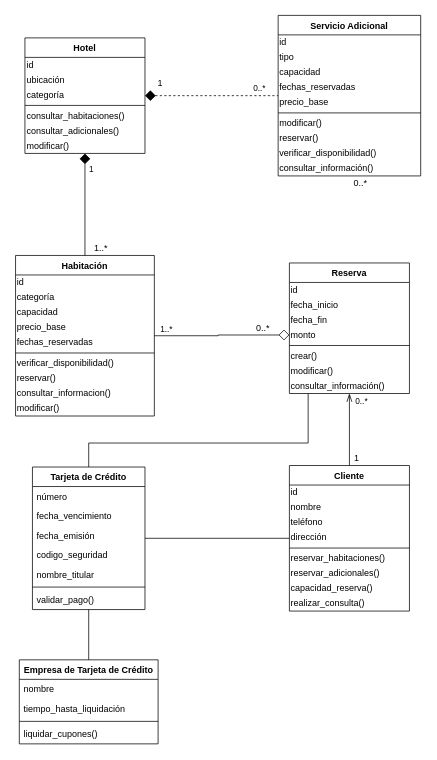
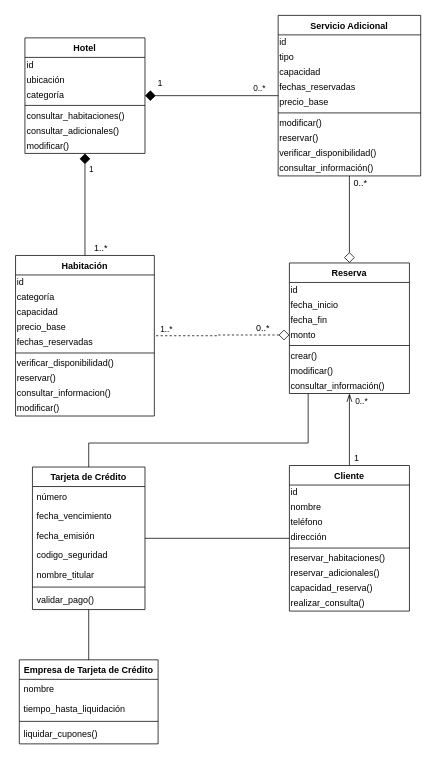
edge "Servicio Adicional" -> "Hotel": style dashed -> solid
edge "Servicio Adicional" -> "Reserva": added
edge "Habitación" -> "monto": style solid -> dashed
